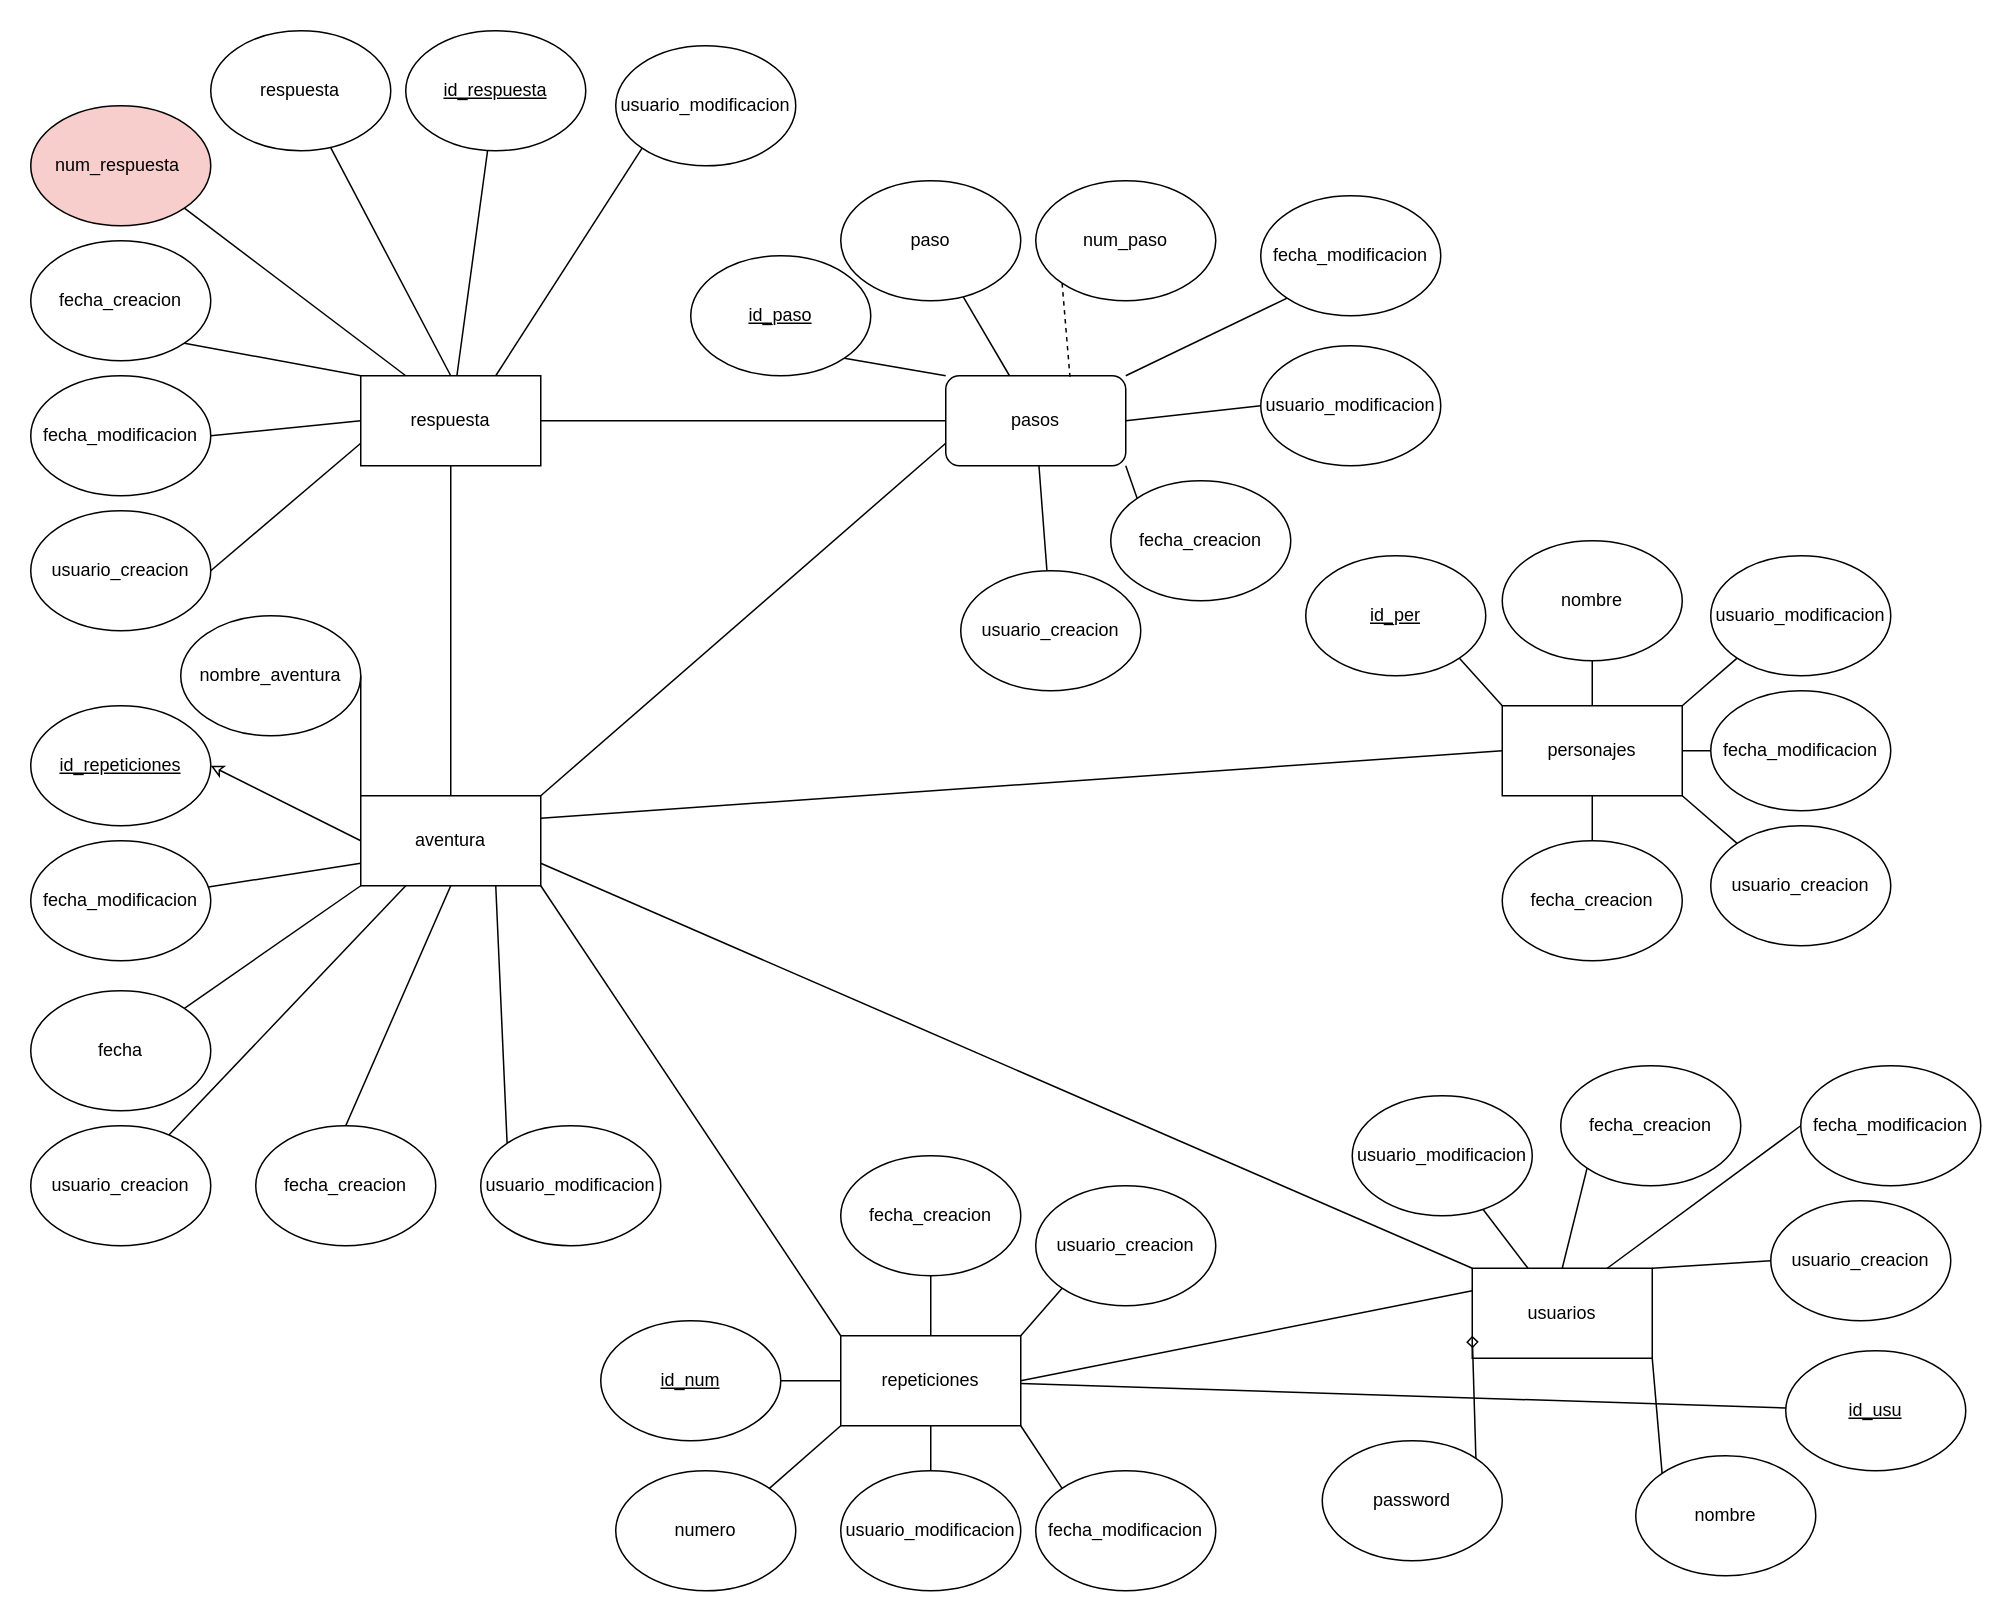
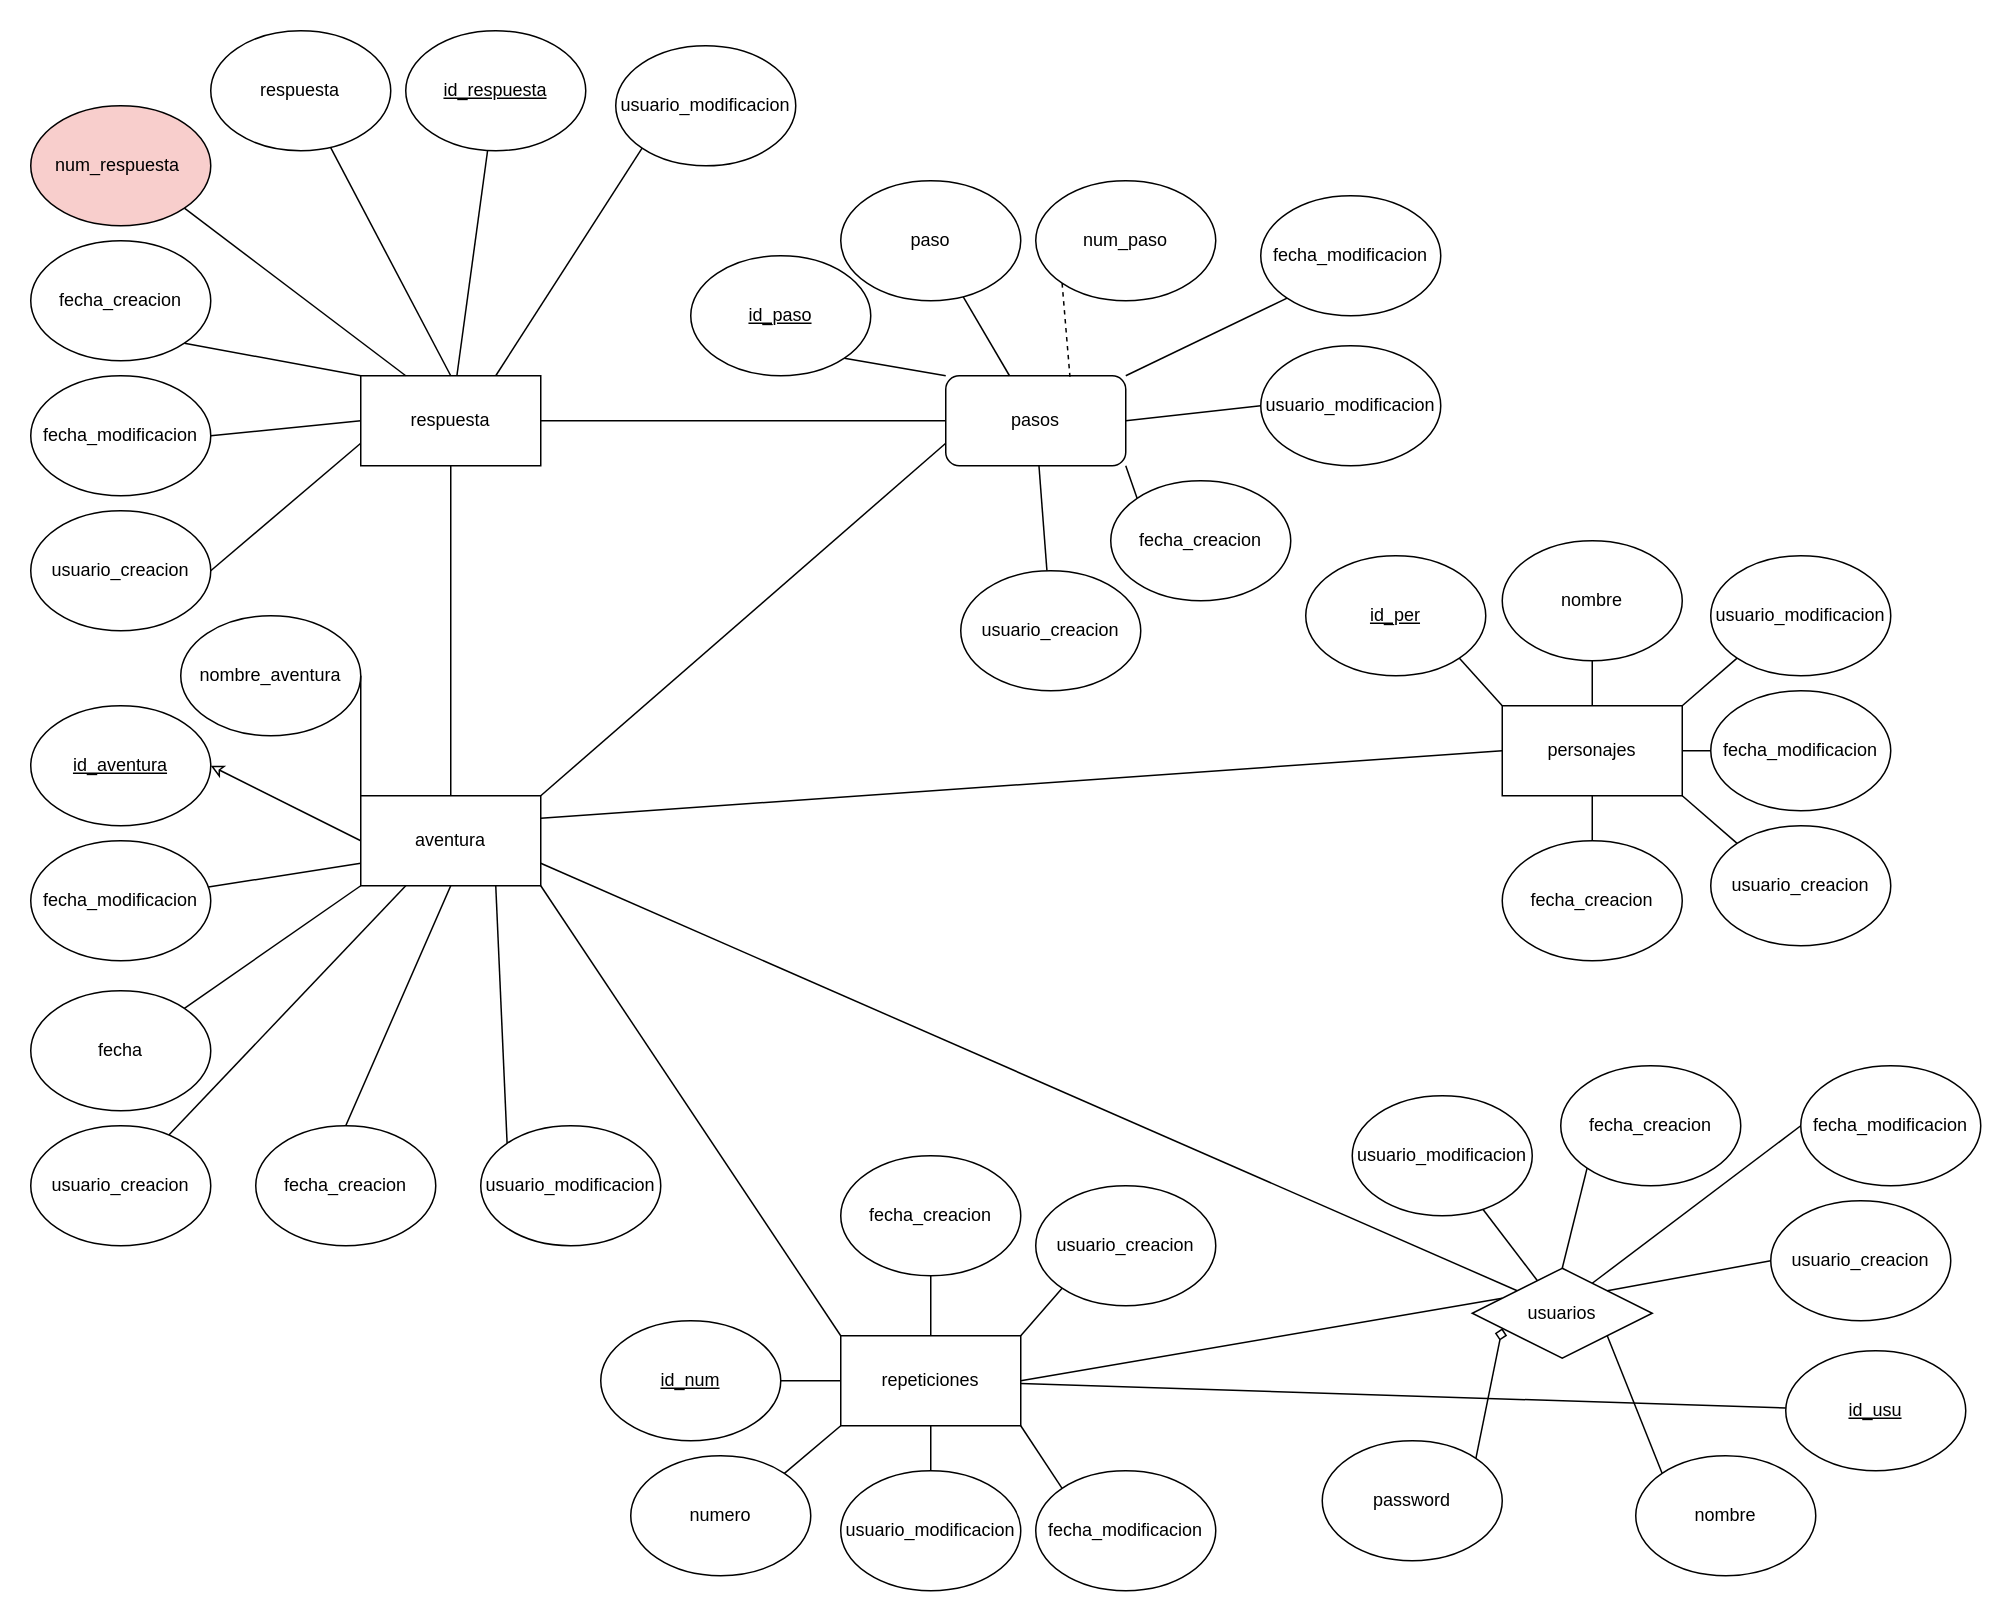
node "id_repeticiones": label "id_repeticiones" -> "id_aventura"
node "usuarios": shape rectangle -> diamond
node "numero": moved (706, 1531) -> (721, 1516)
